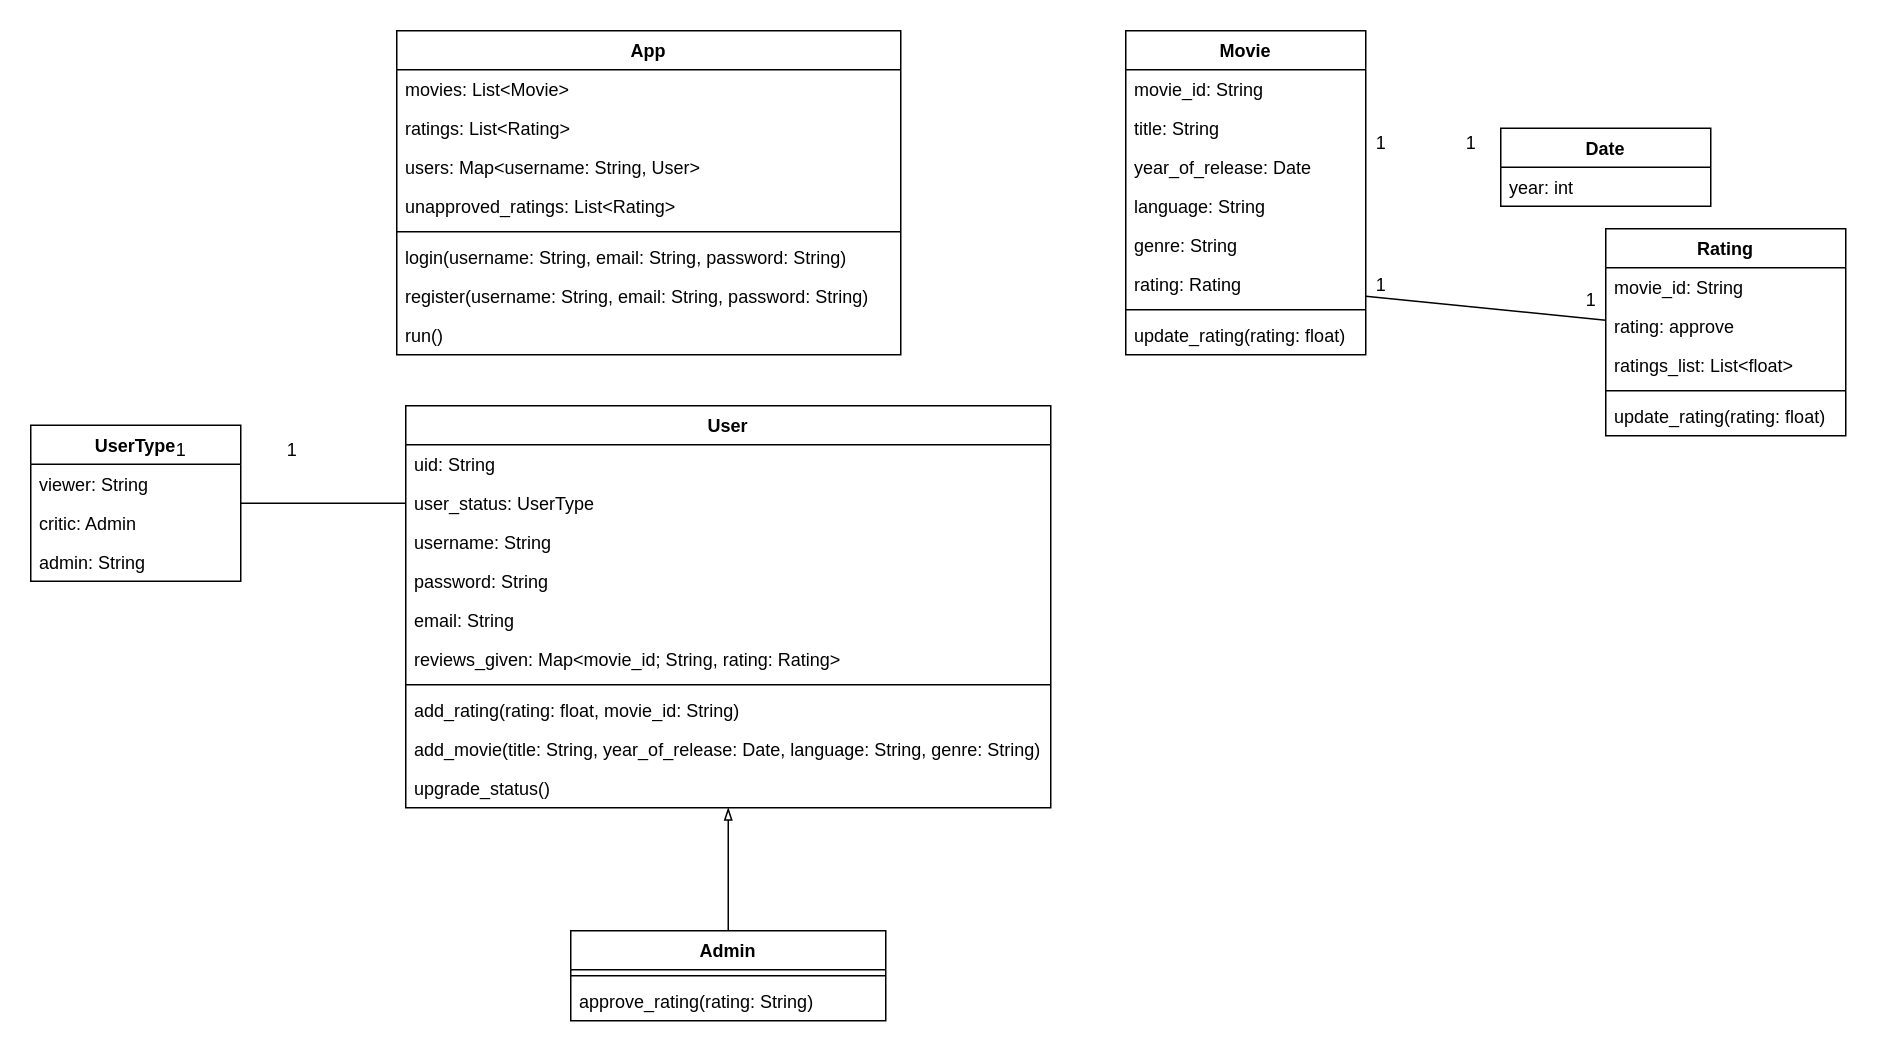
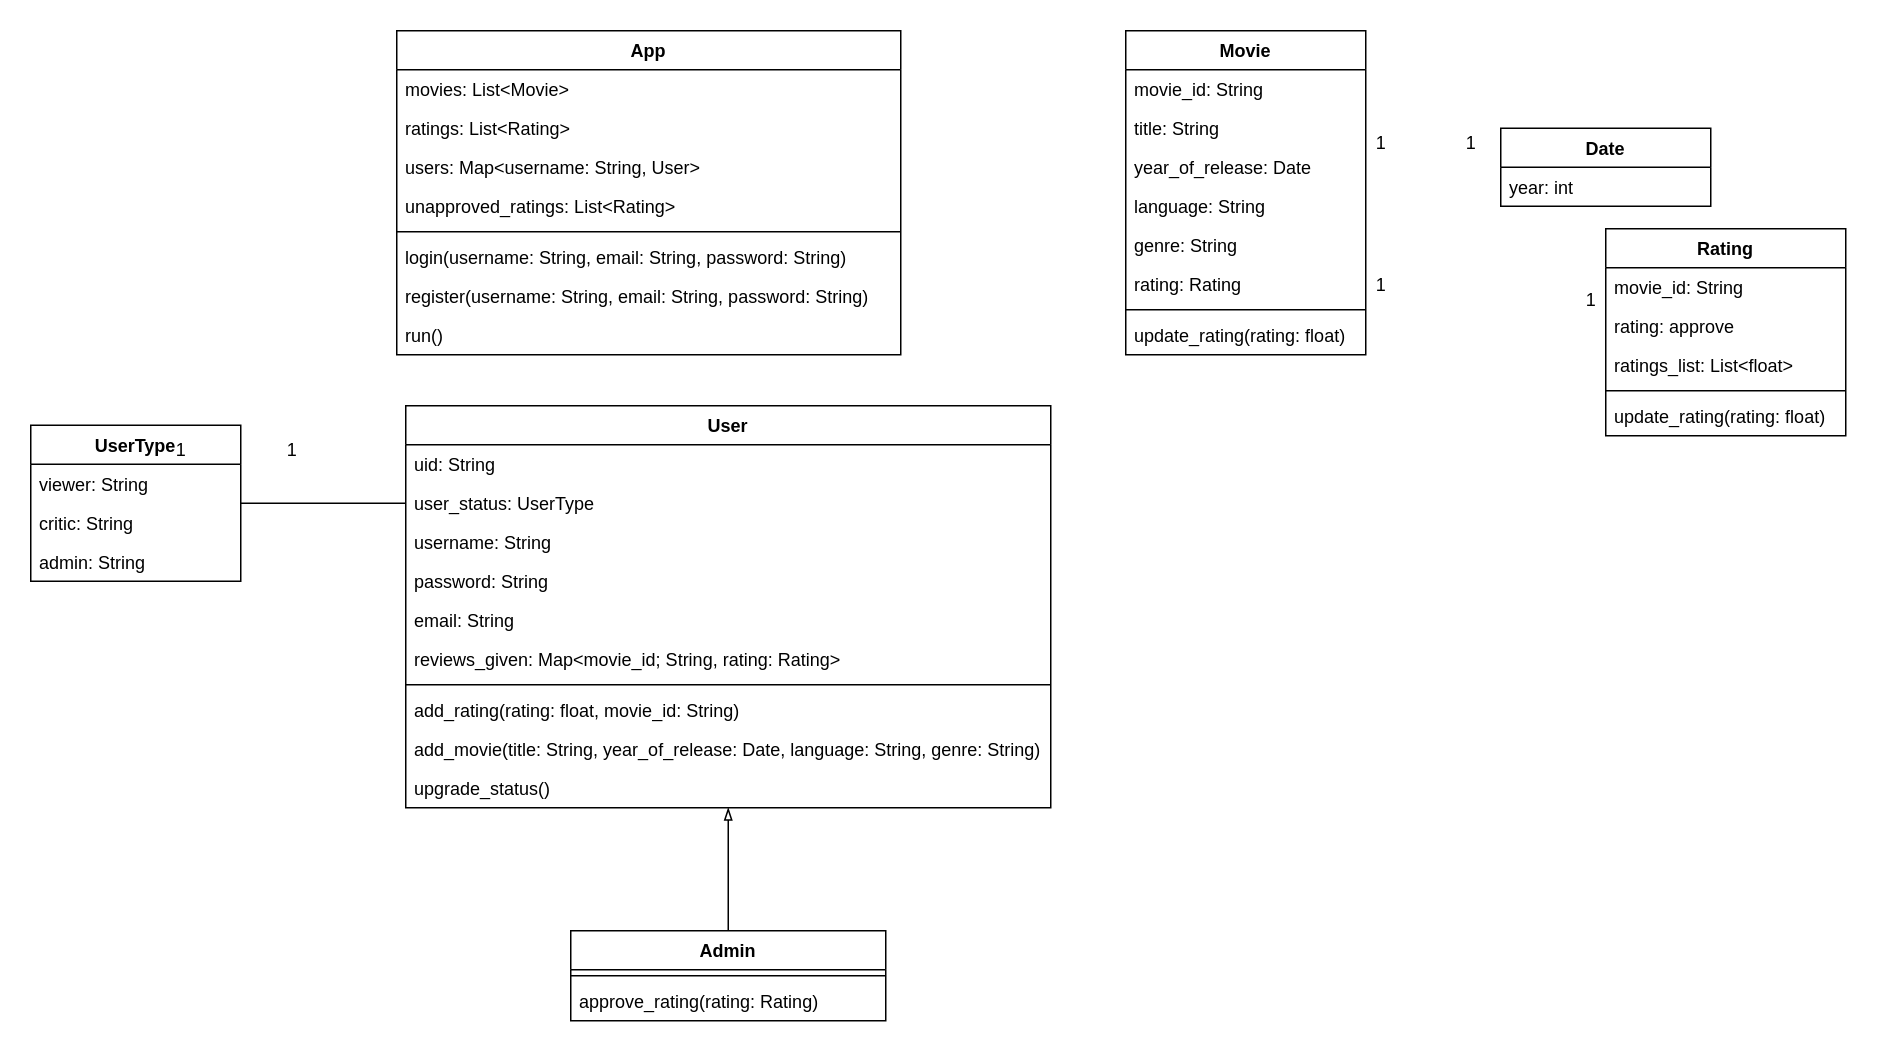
edge "rating: Rating" -- "Rating": removed
node "critic: Admin": label "critic: Admin" -> "critic: String"
node "approve_rating(rating: String)": label "approve_rating(rating: String)" -> "approve_rating(rating: Rating)"
